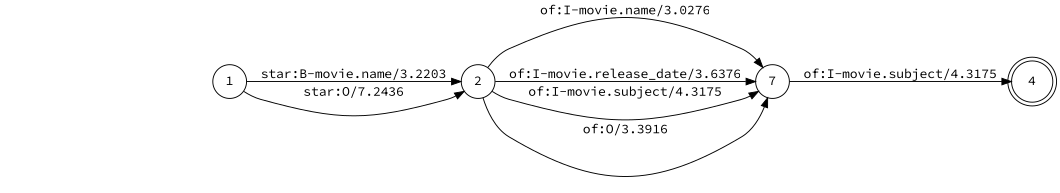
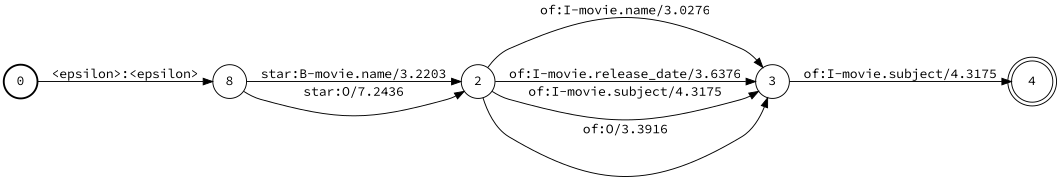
node "0": added
node "1": label "1" -> "8"
node "7": label "7" -> "3"
